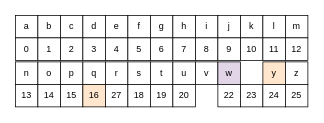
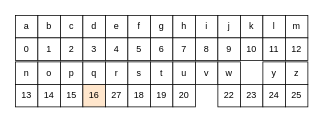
node "w": fillcolor #e1d5e7 -> #ffffff
node "y": fillcolor #ffe6cc -> #ffffff
